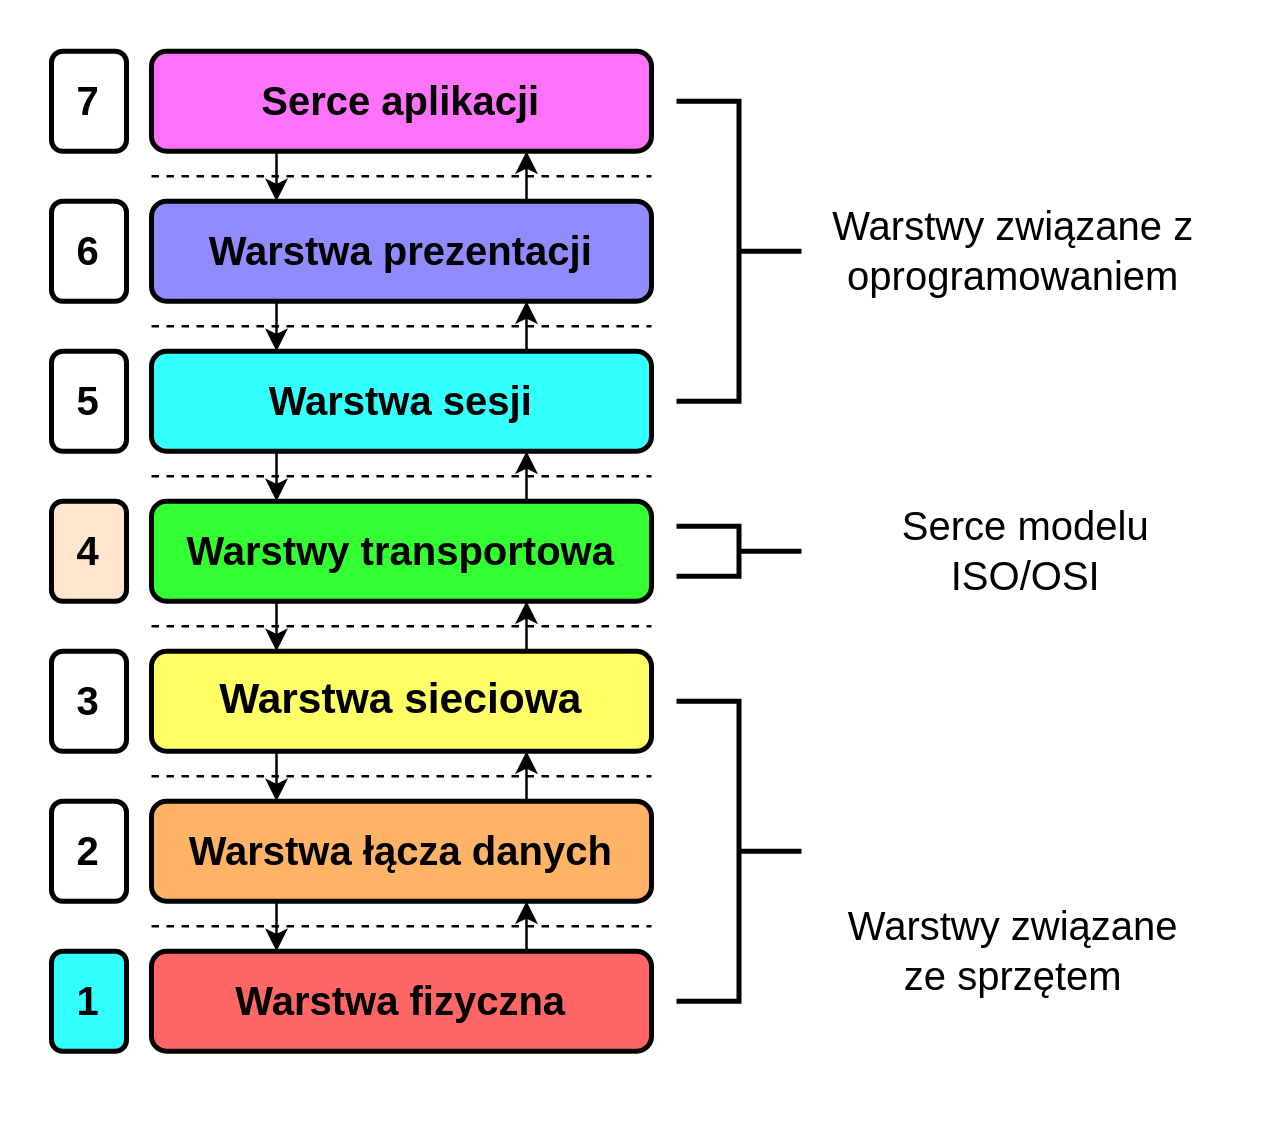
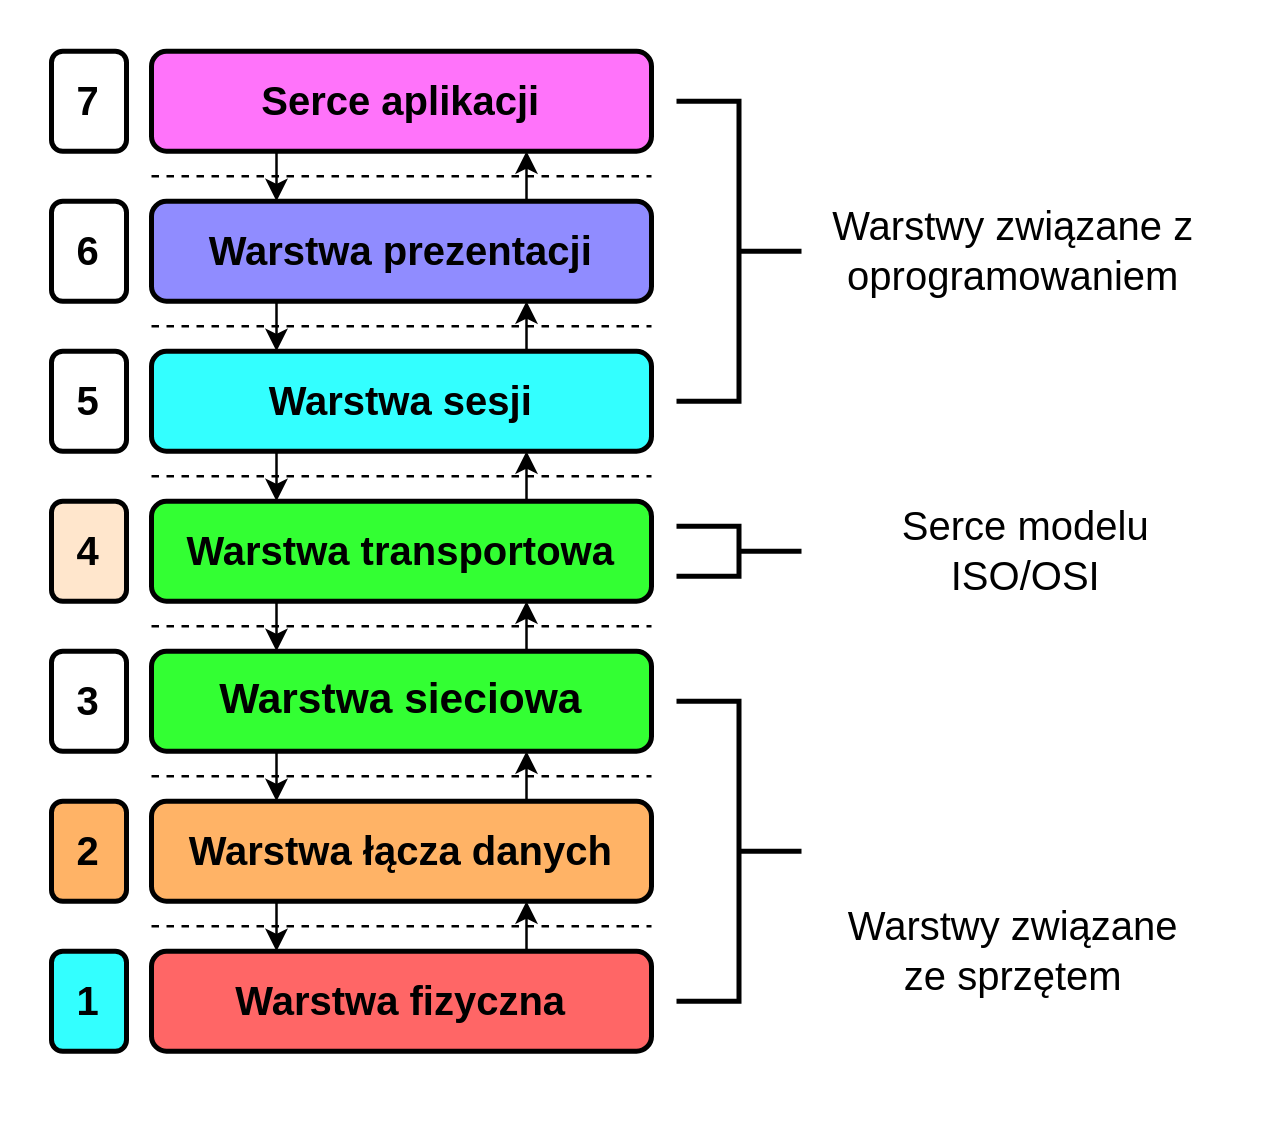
node "Warstwy transportowa": label "Warstwy transportowa" -> "Warstwa transportowa"
node "Warstwa sieciowa": fillcolor #ffff66 -> #33ff33
node "2": fillcolor #ffffff -> #ffb366
